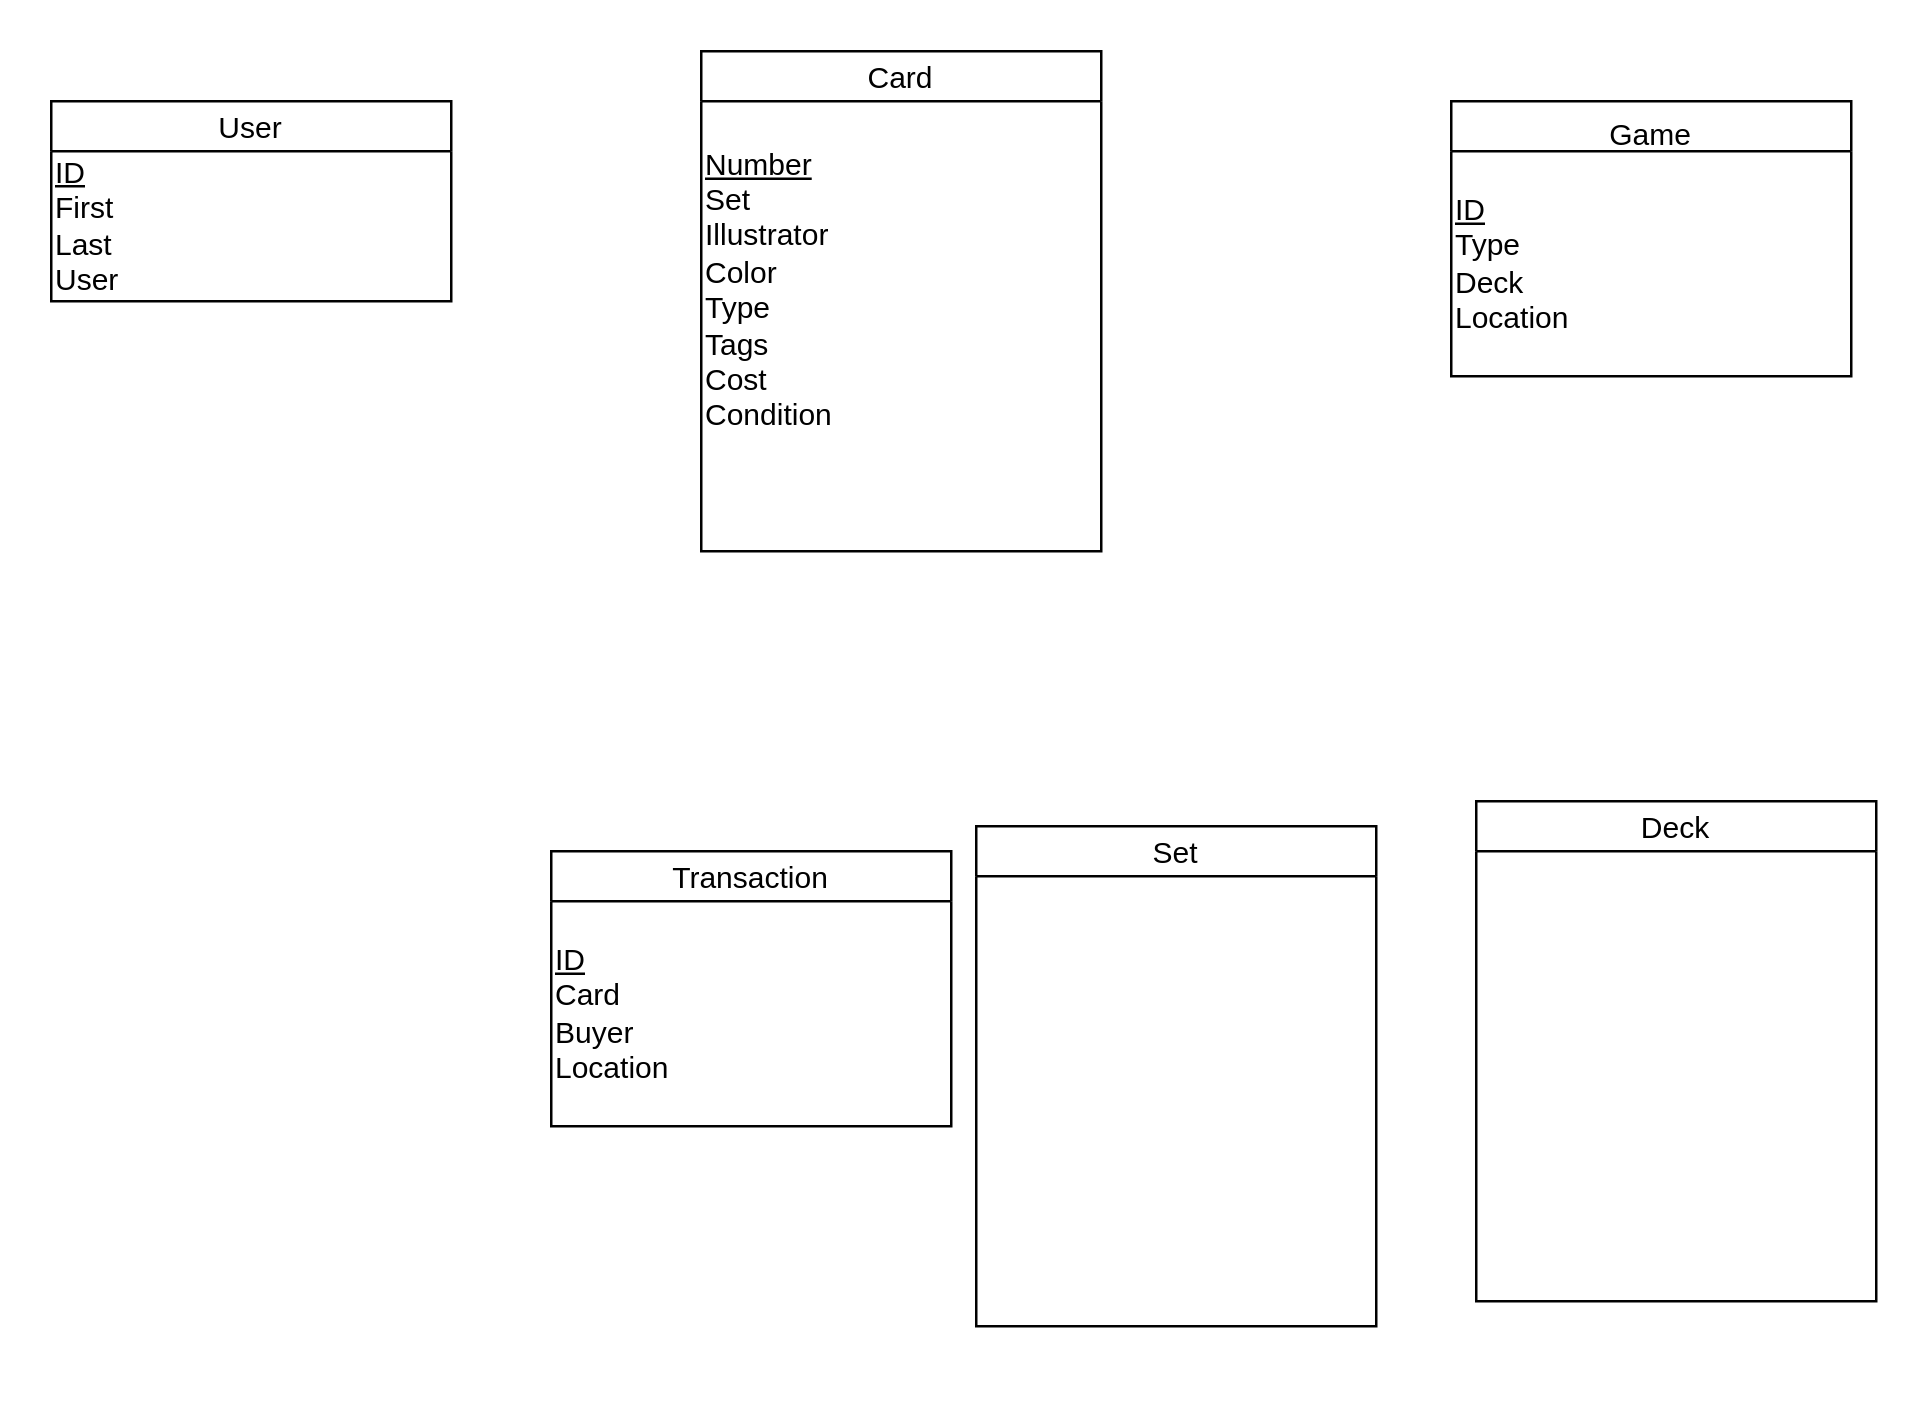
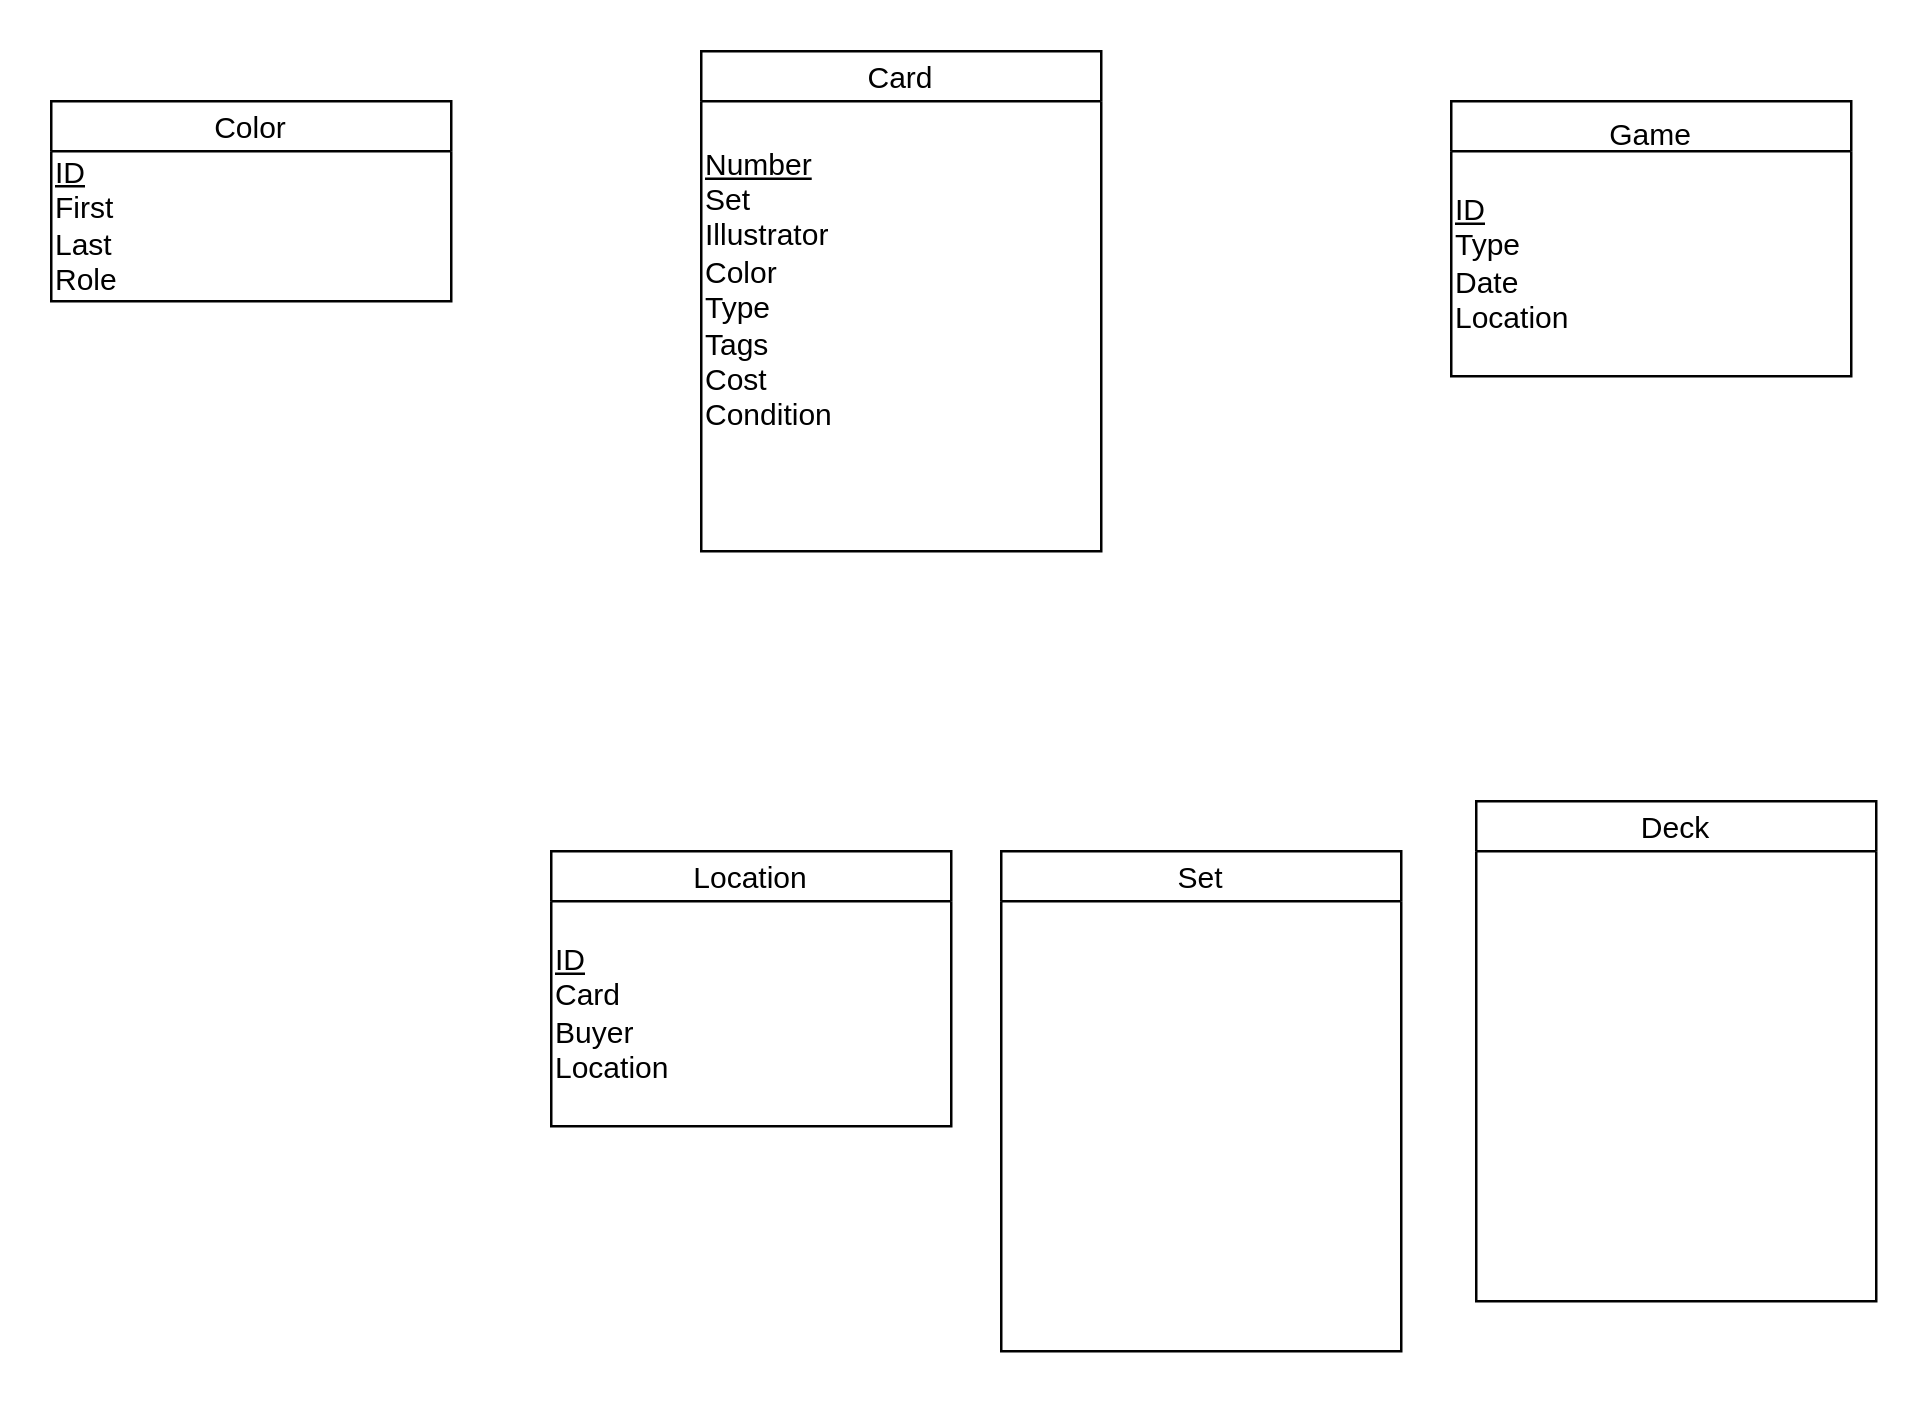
node "User": label "User" -> "Color"
node "ID First Last User": label "ID First Last User" -> "ID First Last Role"
node "ID Type Deck Location": label "ID Type Deck Location" -> "ID Type Date Location"
node "Transaction": label "Transaction" -> "Location"
node "Set": moved (1176, 1076) -> (1201, 1101)
